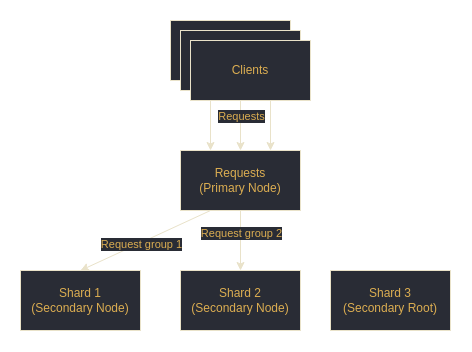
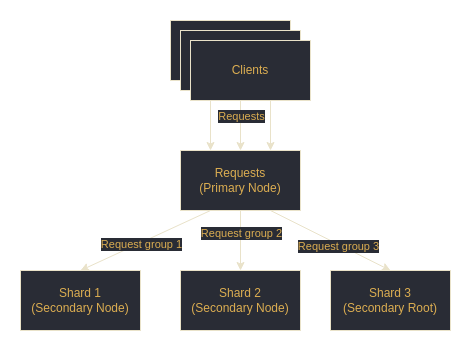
edge "Requests (Primary Node)" -> "Shard 3 (Secondary Root)": added, label "Request group 3"
